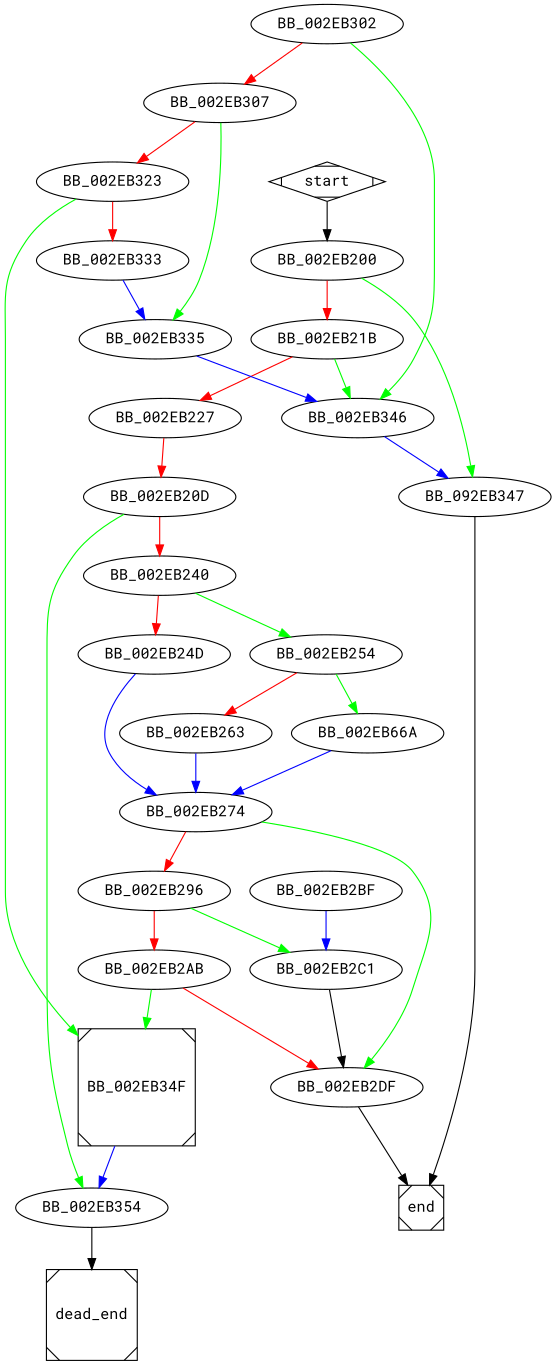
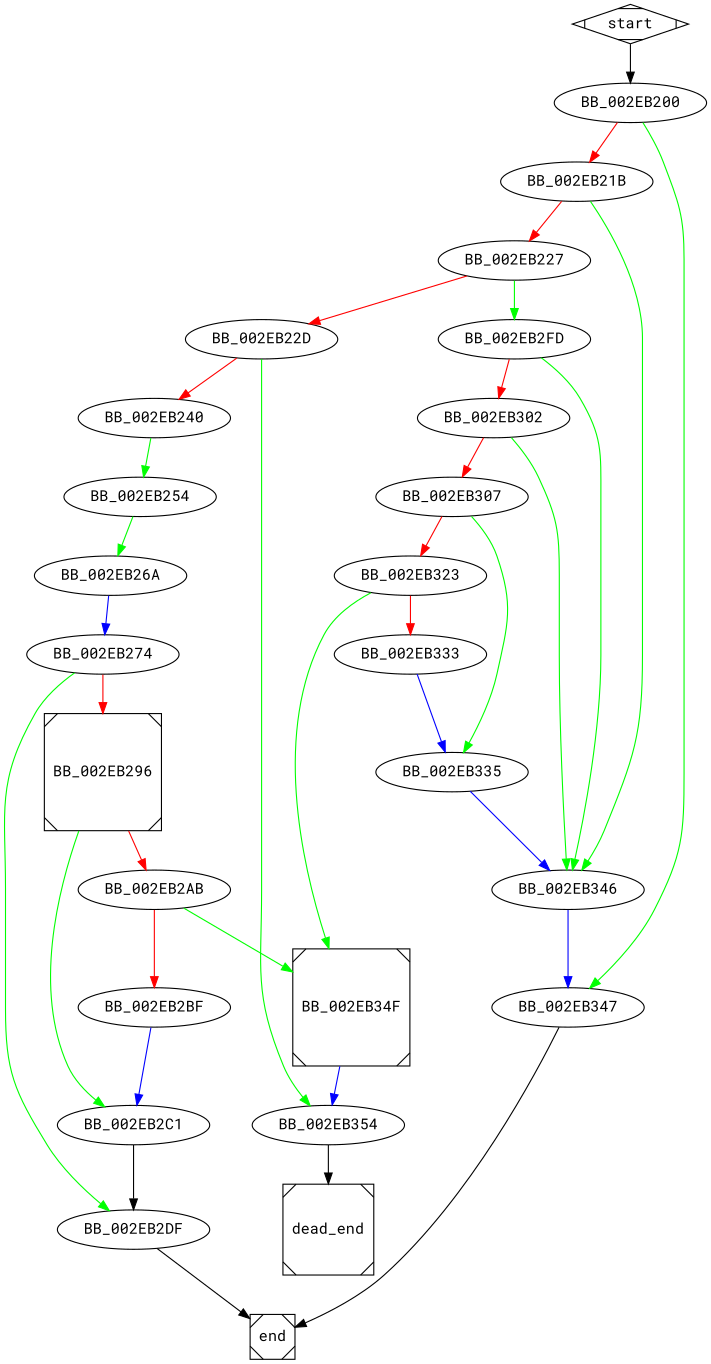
node "BB_002EB2FD": added
node "BB_002EB20D": label "BB_002EB20D" -> "BB_002EB22D"
node "BB_092EB347": label "BB_092EB347" -> "BB_002EB347"
node "BB_002EB24D": removed
node "BB_002EB263": removed
node "BB_002EB66A": label "BB_002EB66A" -> "BB_002EB26A"
node "BB_002EB296": shape ellipse -> Msquare
edge "BB_002EB2AB" -> "BB_002EB2DF": now "BB_002EB2AB" -> "BB_002EB2BF"
